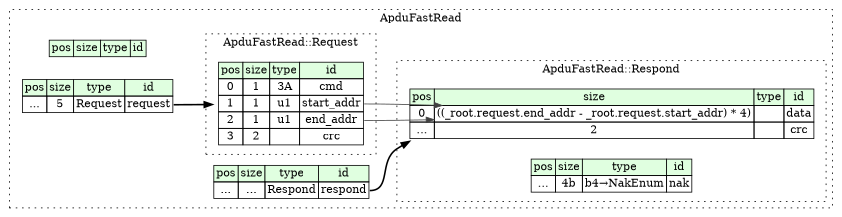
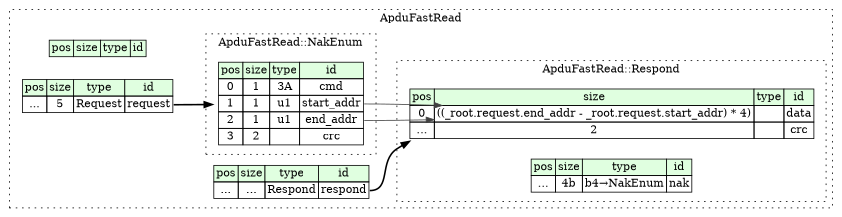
cluster "ApduFastRead::Request": label "ApduFastRead::Request" -> "ApduFastRead::NakEnum"
